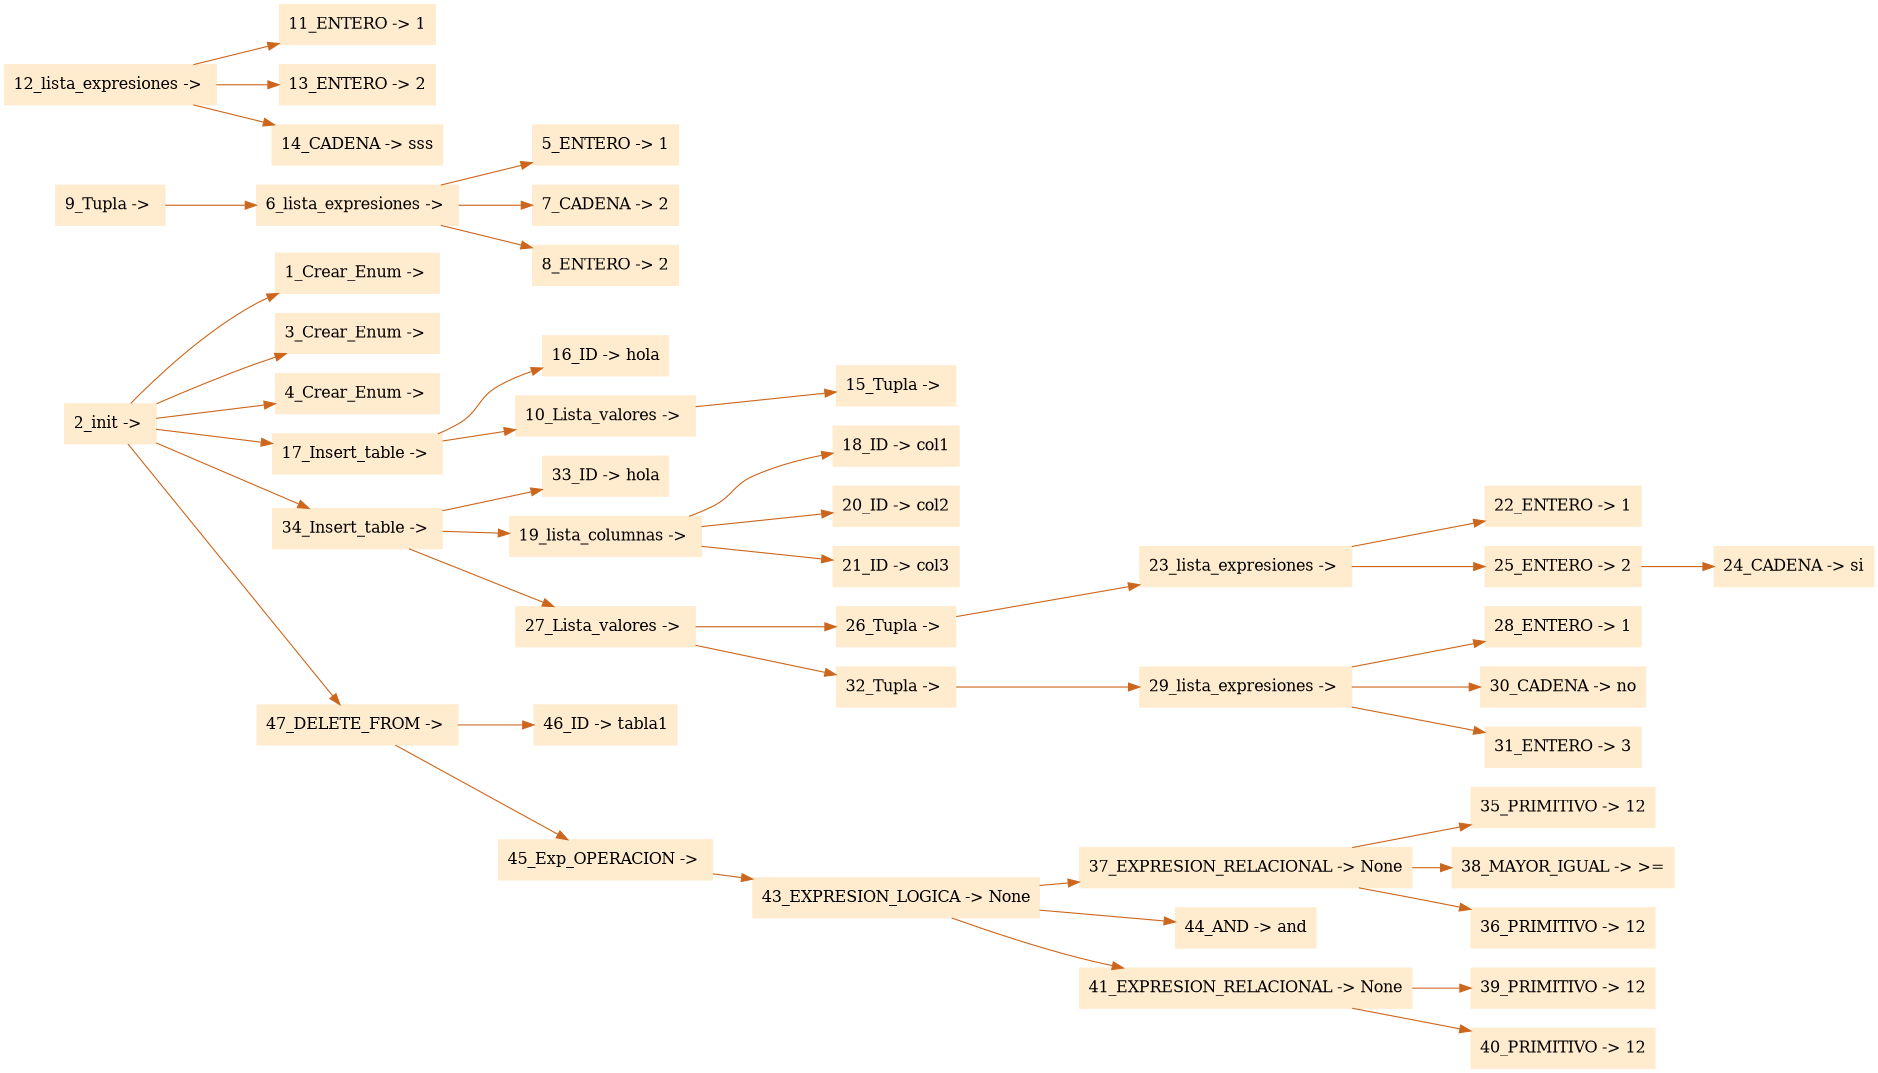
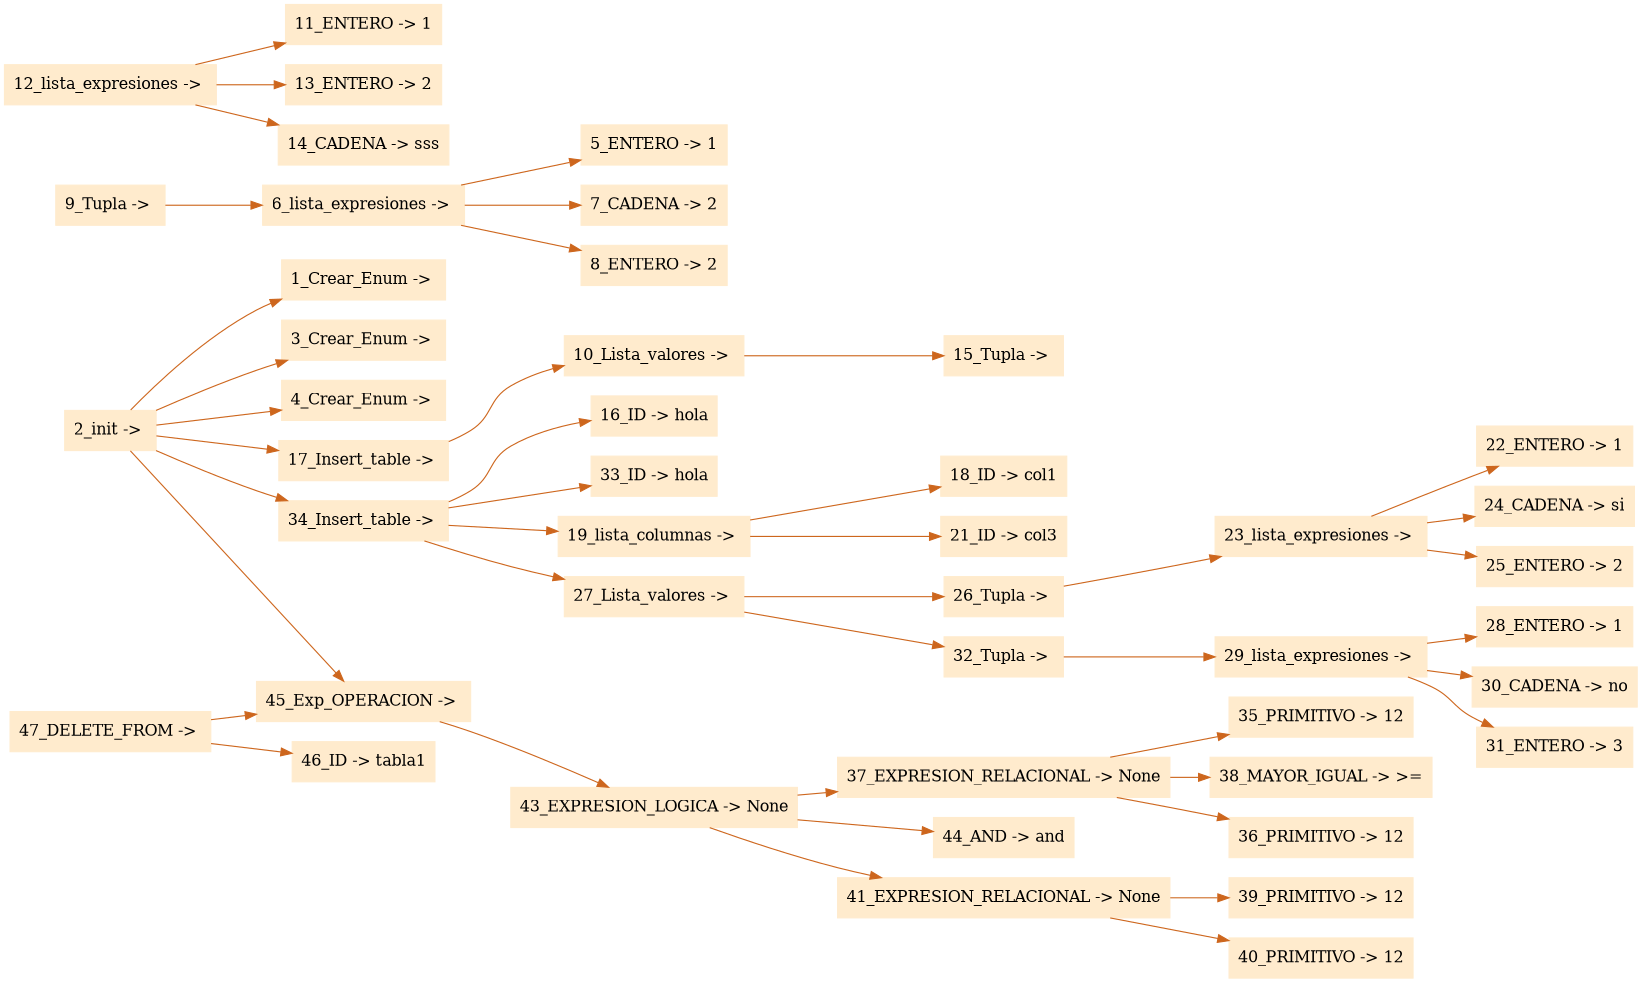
edge "17_Insert_table ->" -> "16_ID -> hola": now "34_Insert_table ->" -> "16_ID -> hola"
node "20_ID -> col2": removed
edge "25_ENTERO -> 2" -> "24_CADENA -> si": now "23_lista_expresiones ->" -> "24_CADENA -> si"
edge "2_init ->" -> "47_DELETE_FROM ->": now "2_init ->" -> "45_Exp_OPERACION ->"
